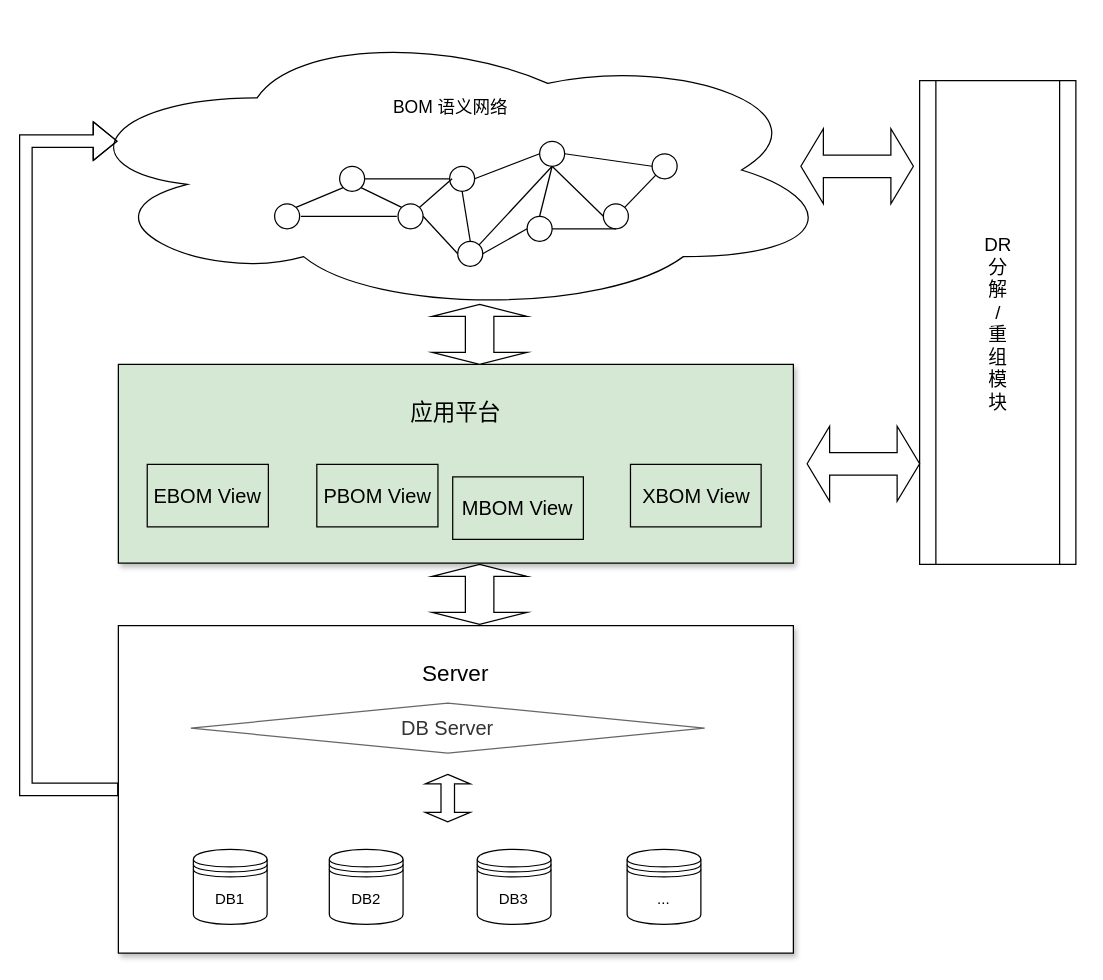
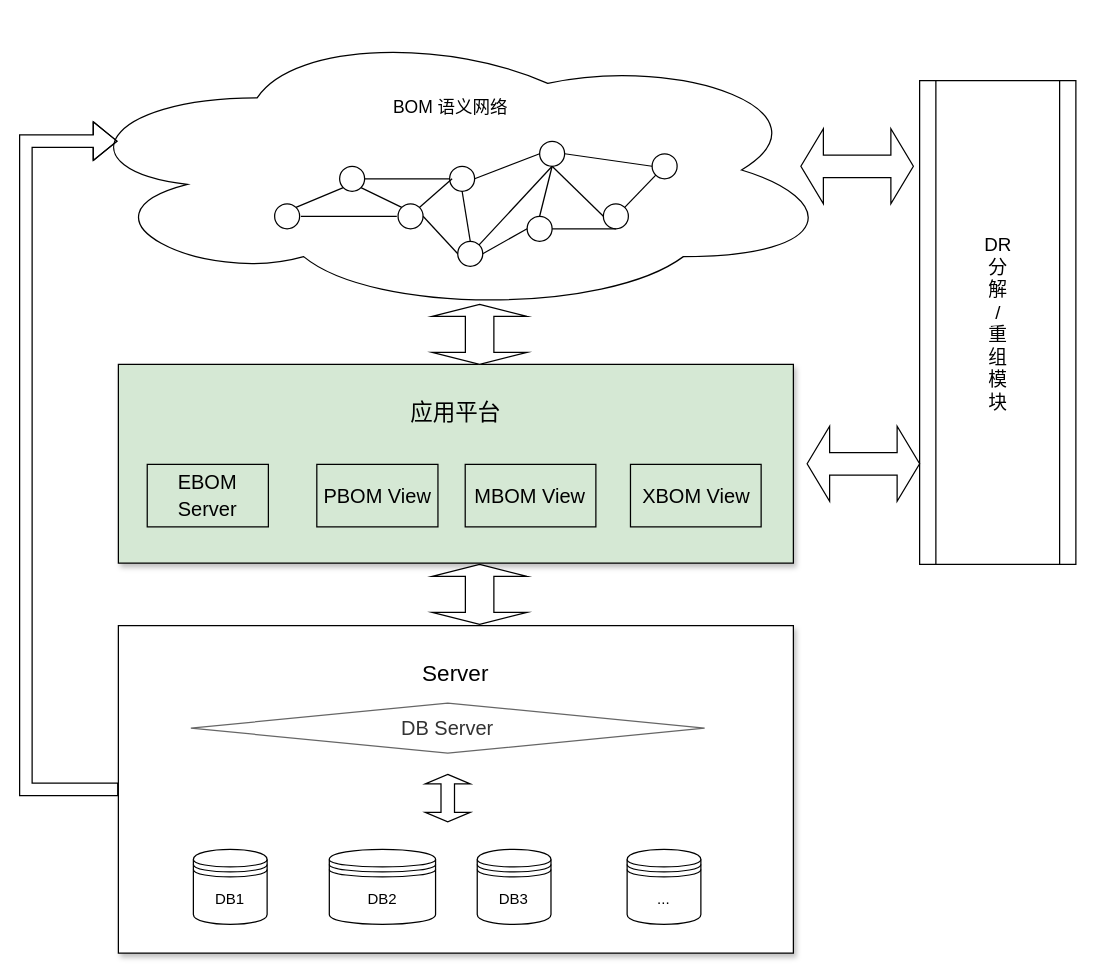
node "EBOM View": label "EBOM View" -> "EBOM Server"
node "MBOM View": moved (518, 508) -> (530, 496)
node "DB2": size 74x75 -> 106x75
